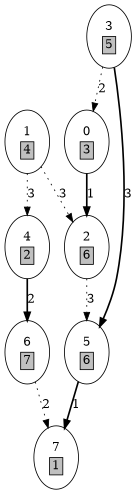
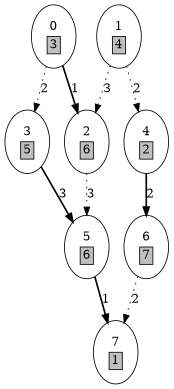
edge "3" -> "0": reversed
edge "1" -> "4": label "3" -> "2"
